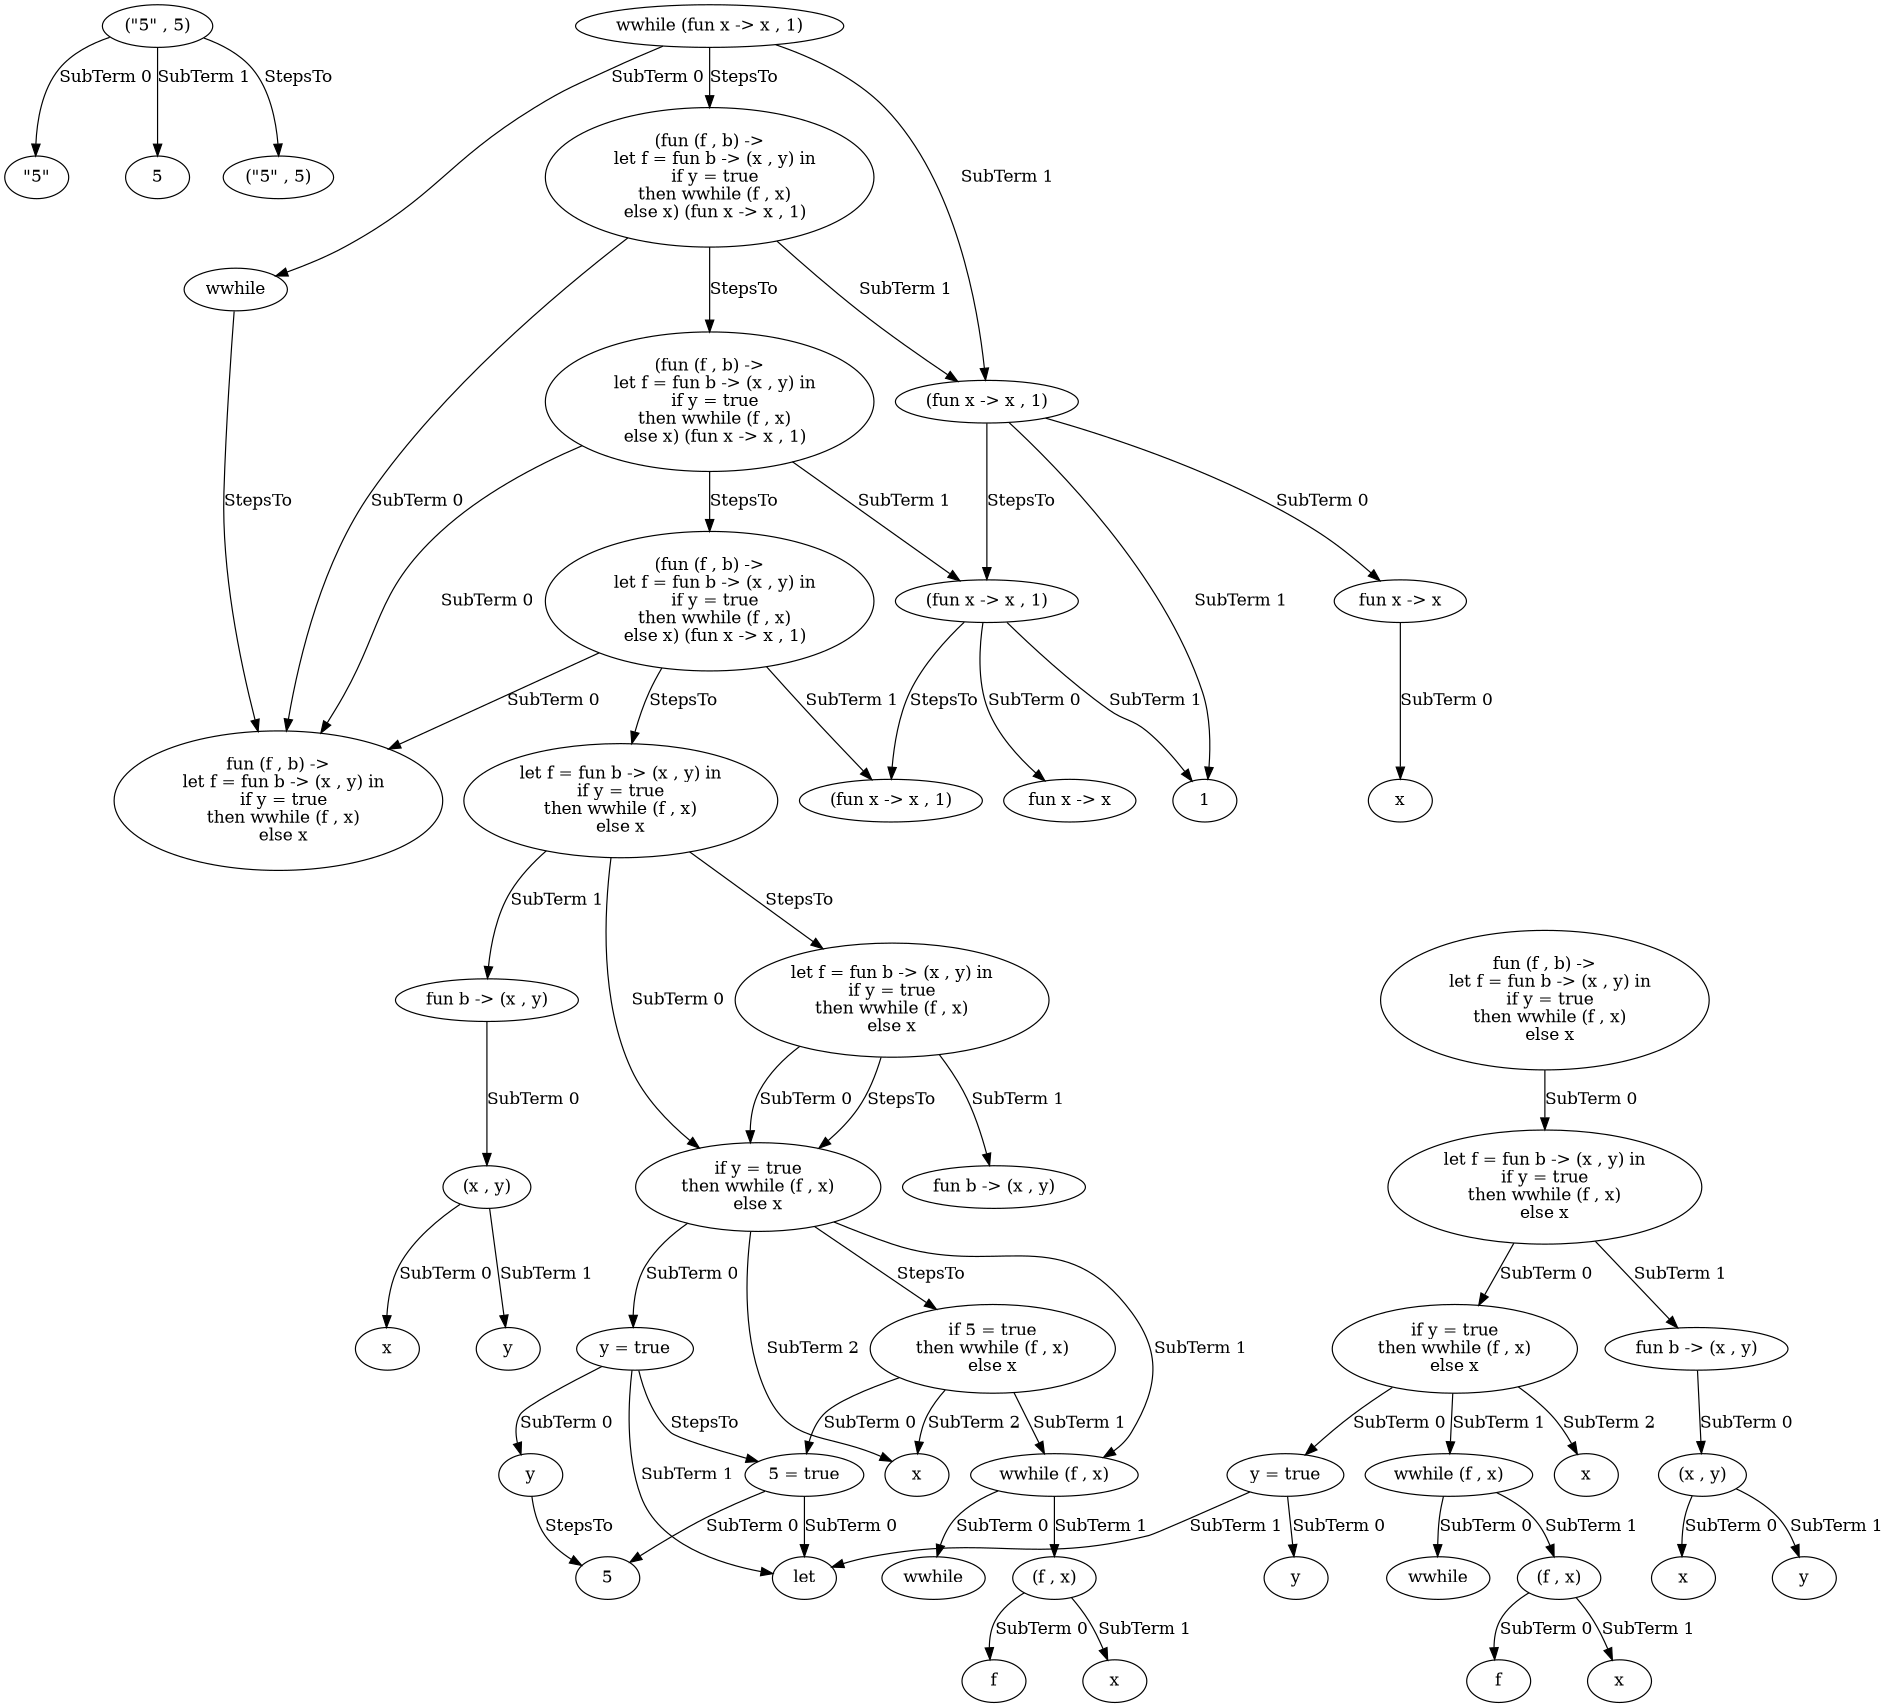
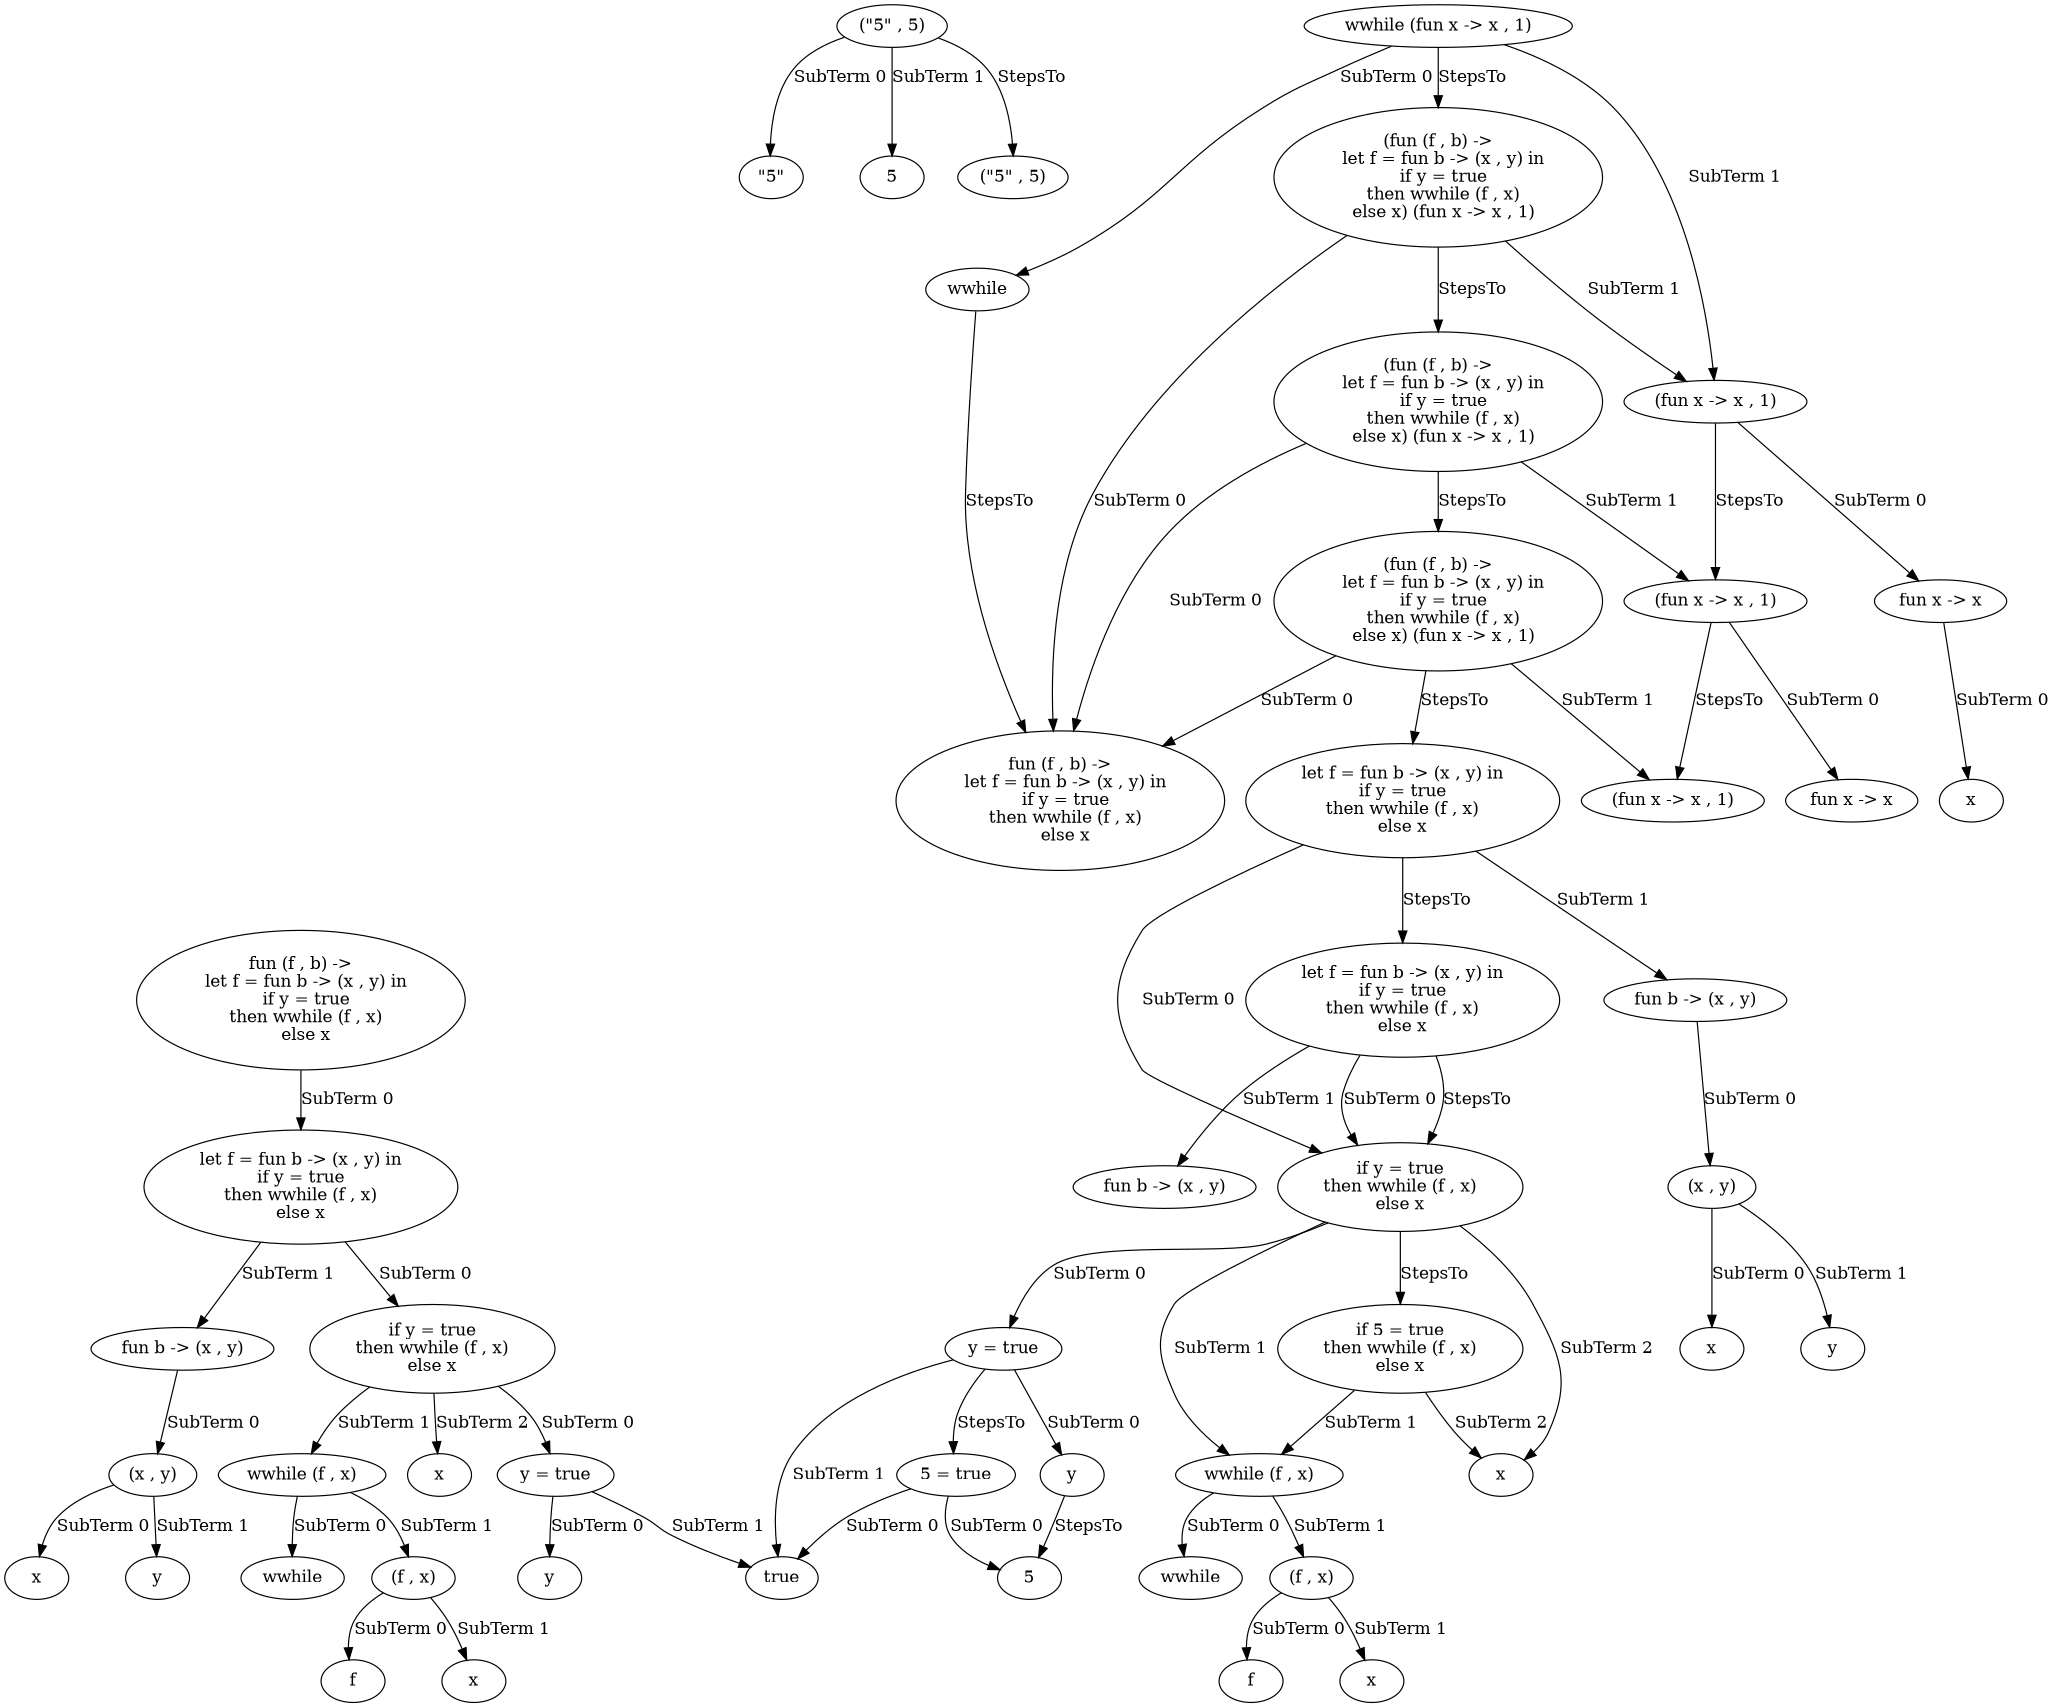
node "1": removed
edge "if 5 = true then wwhile (f , x) else x" -> "5 = true": removed, label "SubTerm 0"
node "let": label "let" -> "true"
